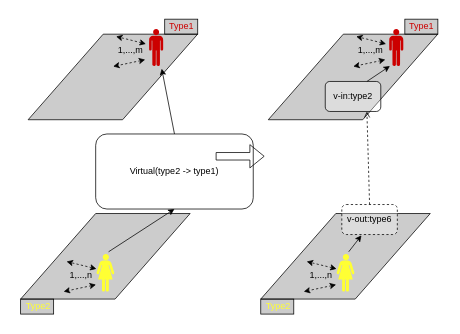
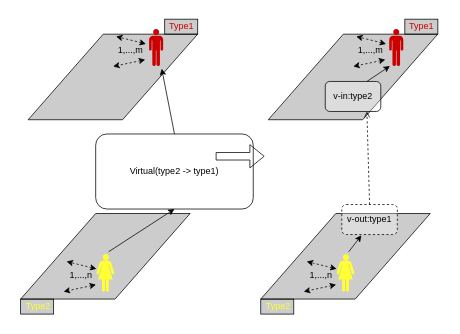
node "v-out:type6": label "v-out:type6" -> "v-out:type1"
